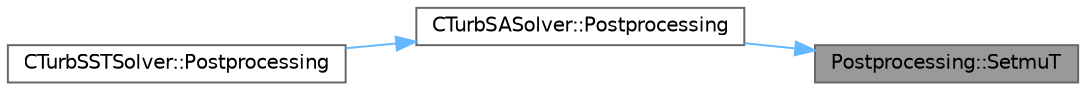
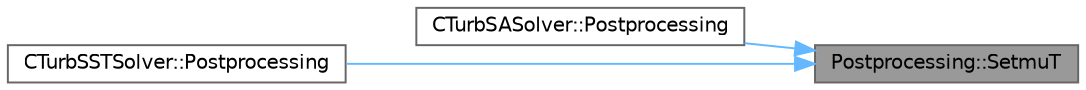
edge "CTurbSSTSolver::Postprocessing" -> "CTurbSASolver::Postprocessing": now "CTurbSSTSolver::Postprocessing" -> "Postprocessing::SetmuT"
